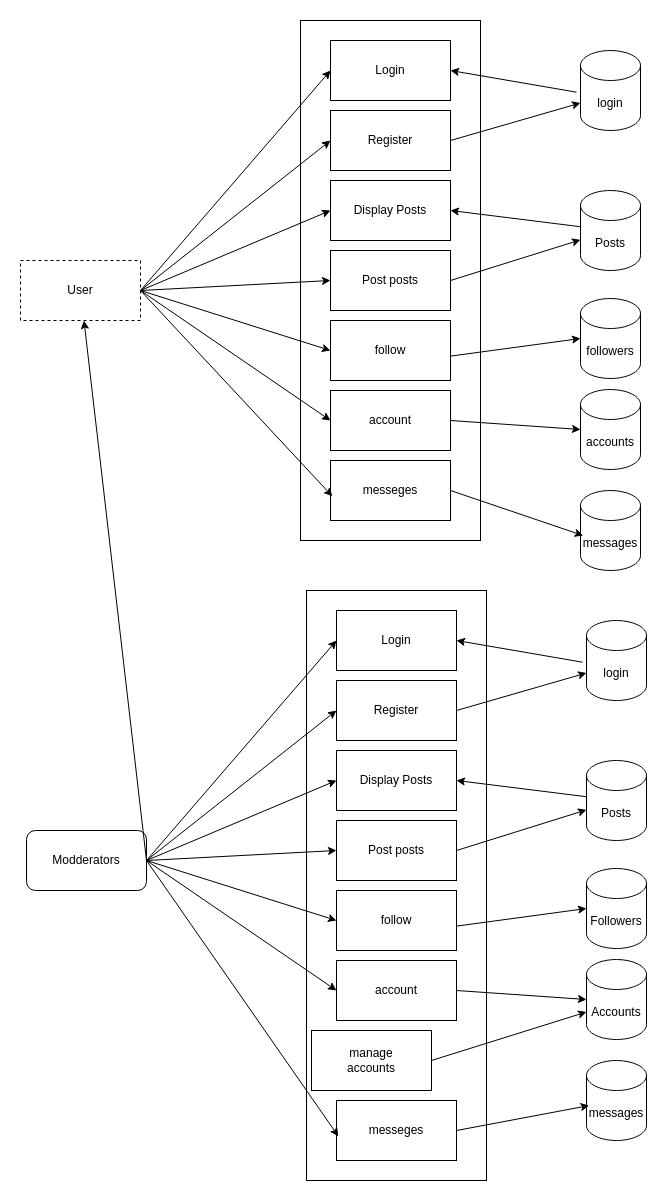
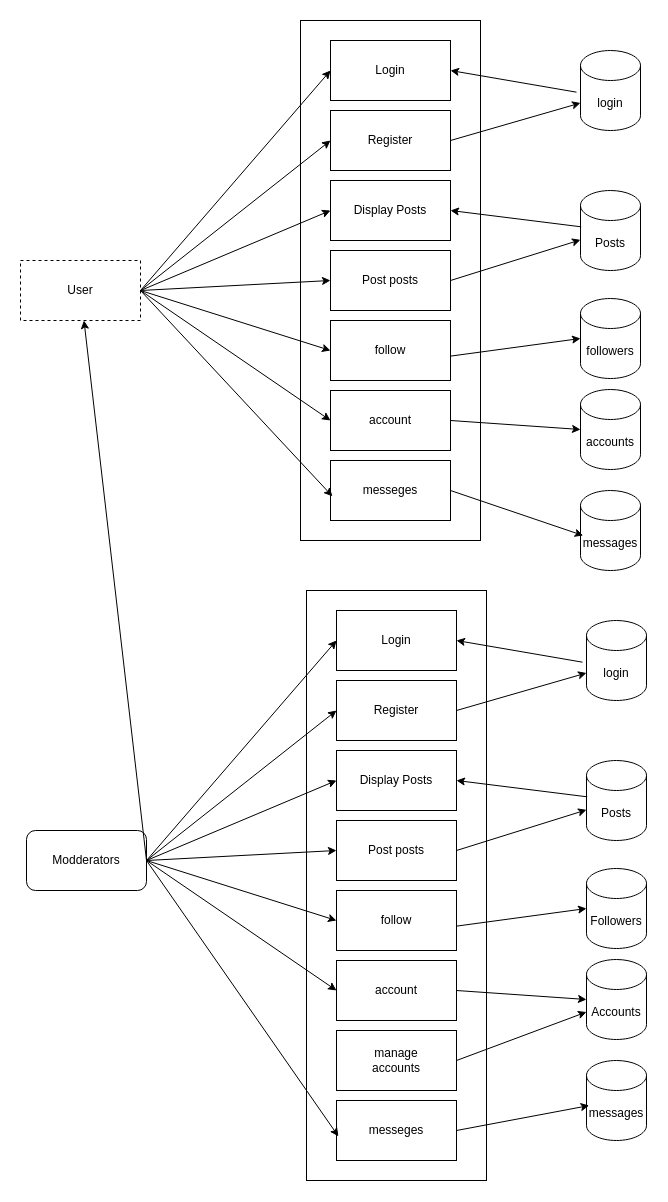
node "manage accounts": moved (372, 1061) -> (397, 1061)
